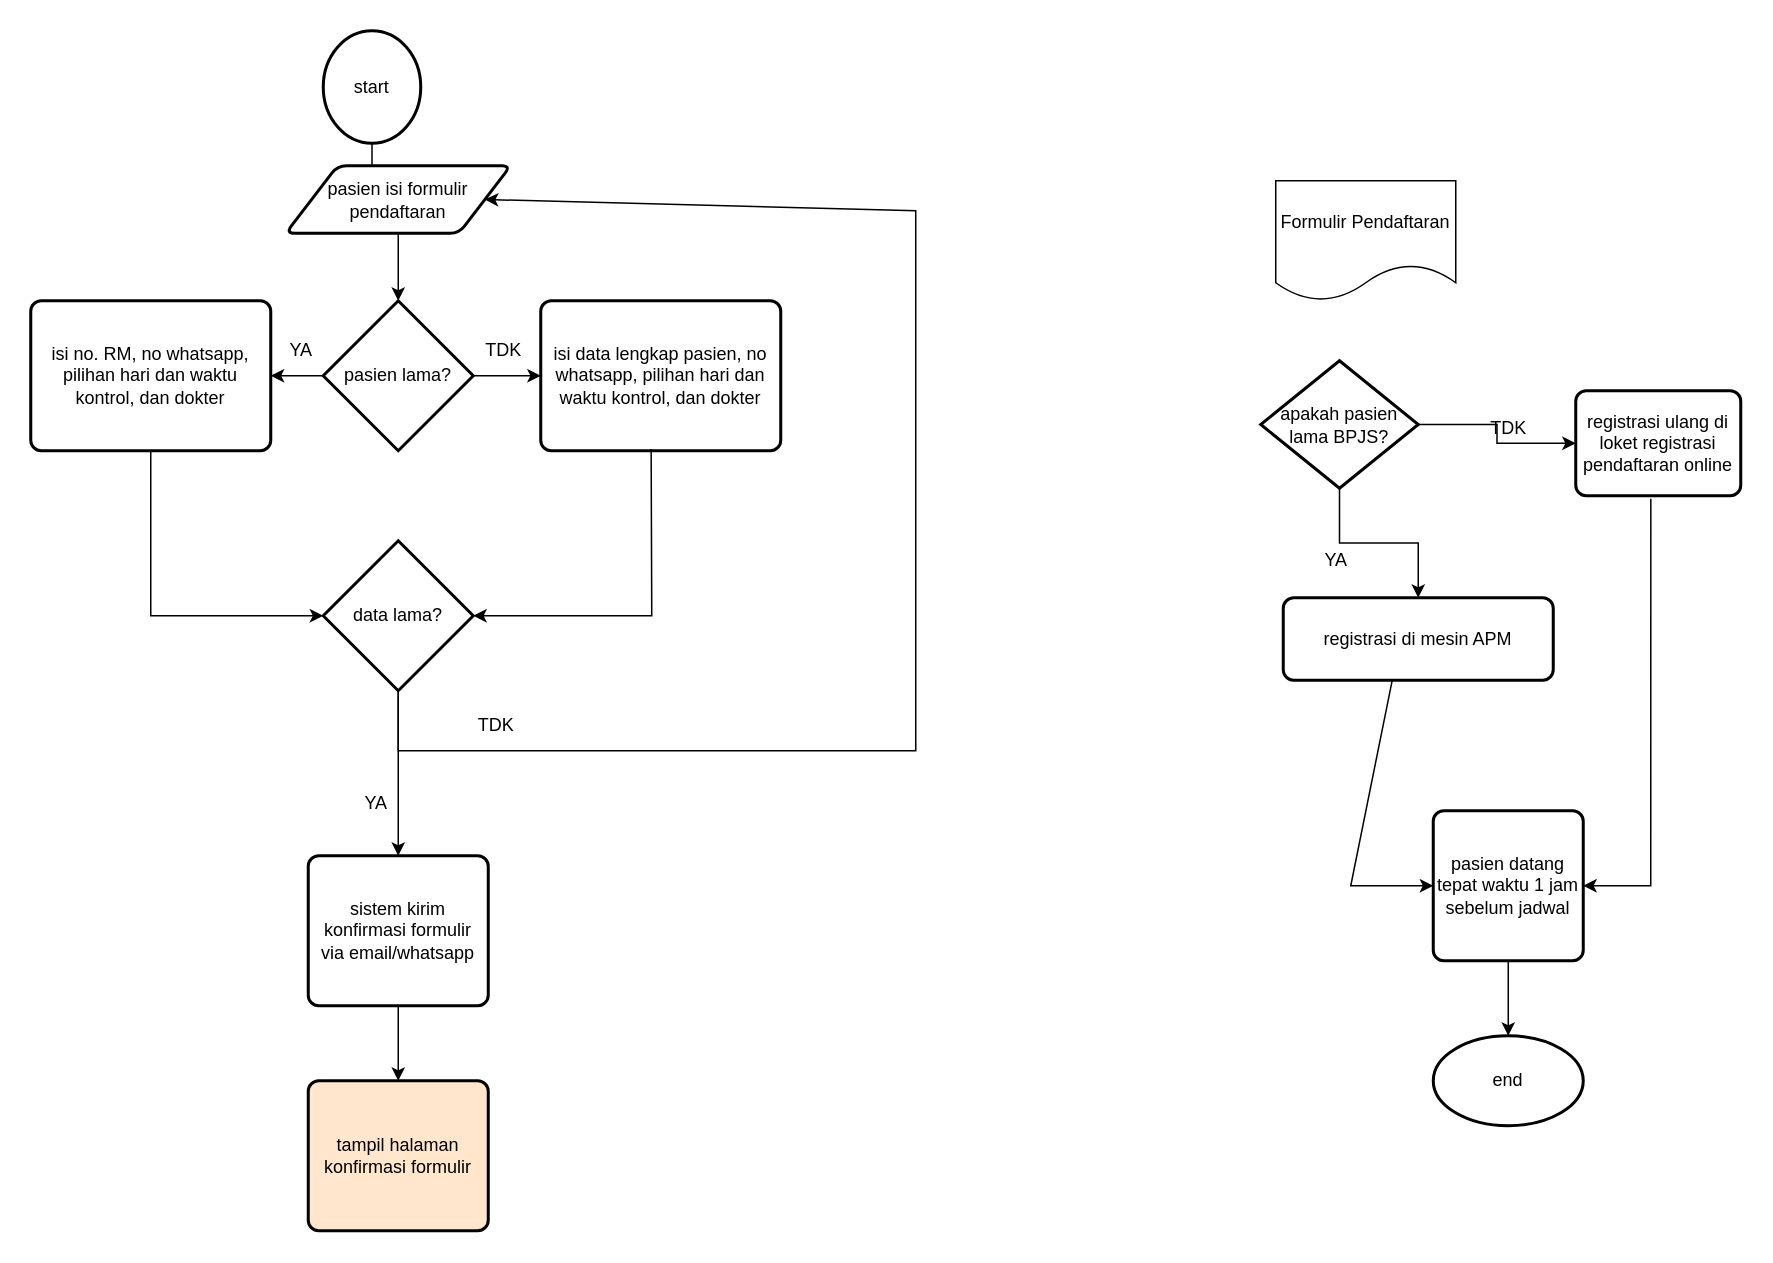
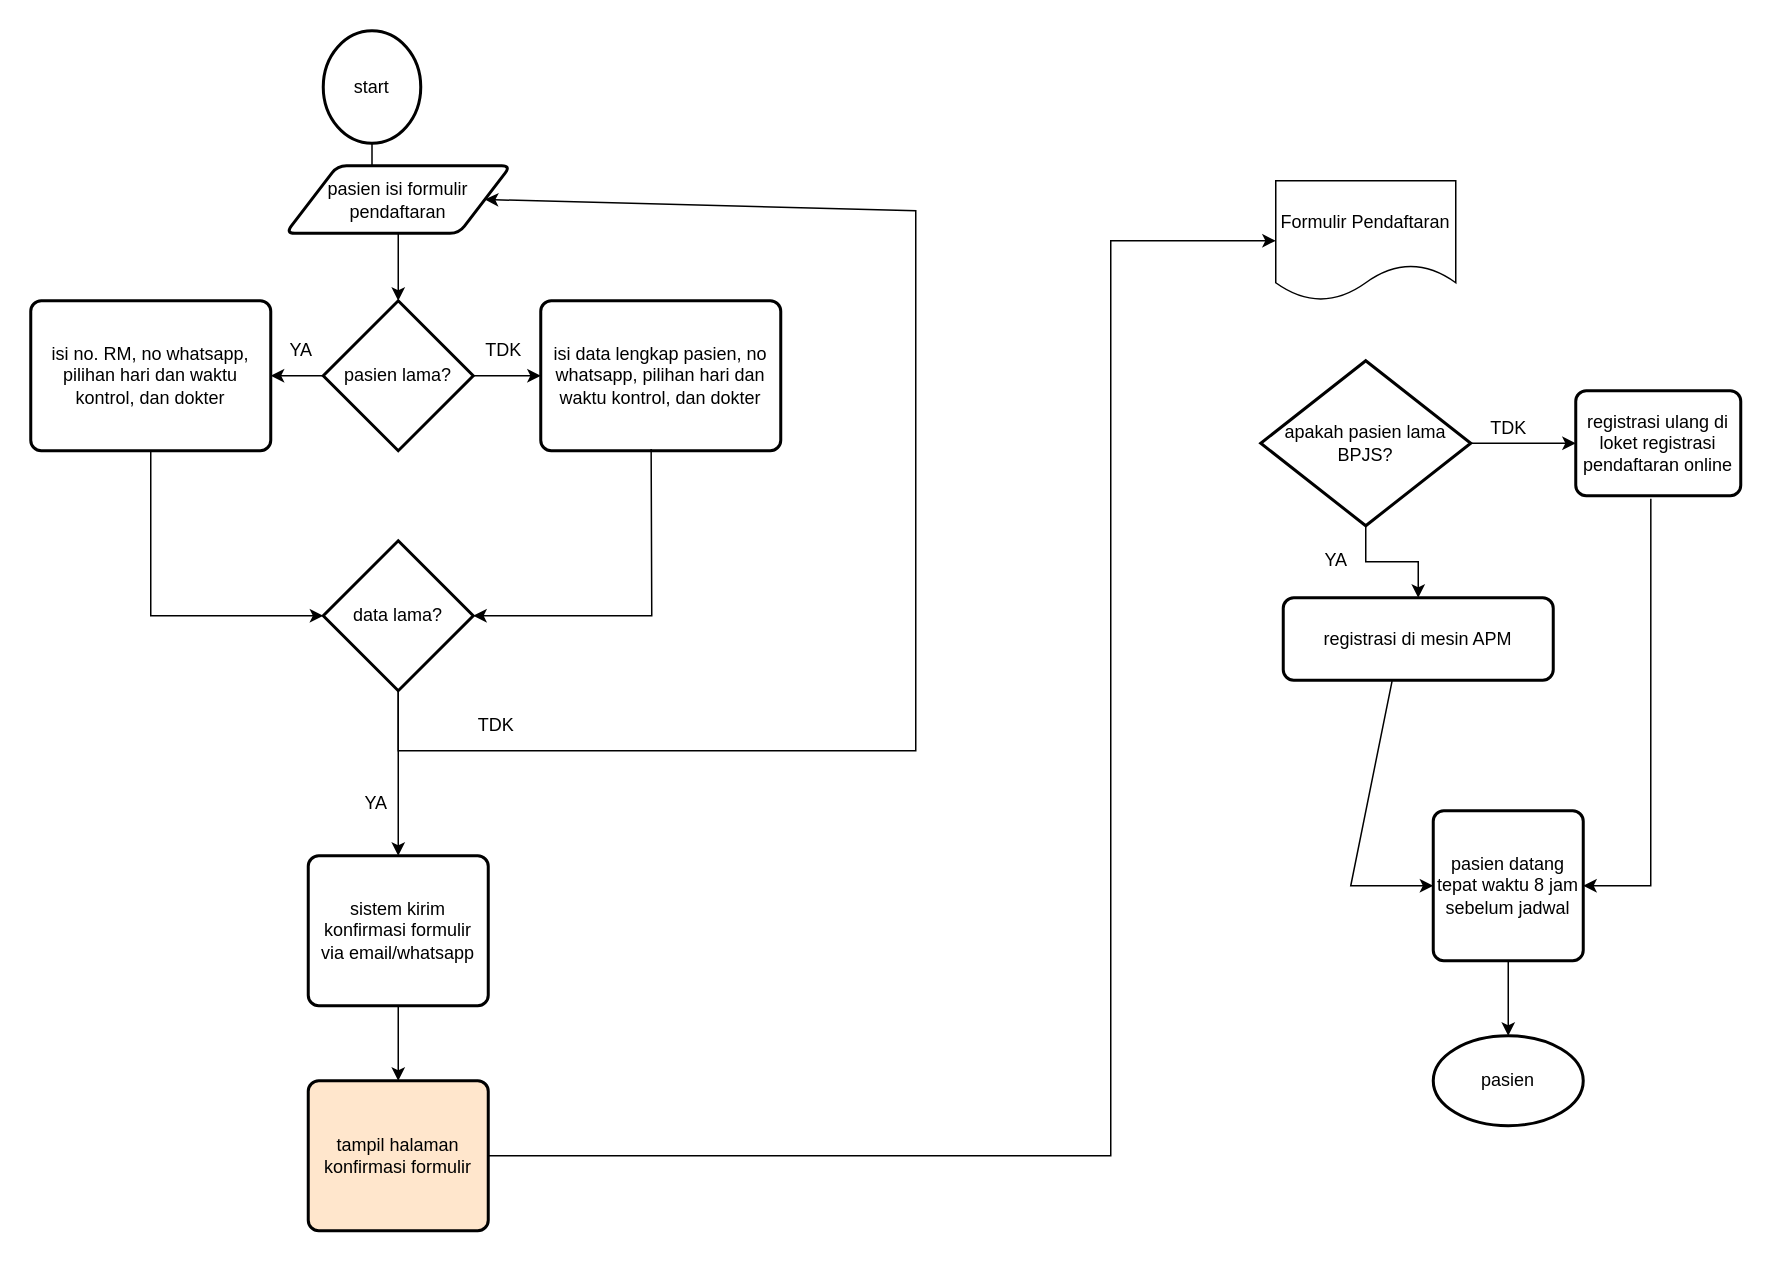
node "apakah pasien lama BPJS?": size 158x128 -> 210x165
node "pasien datang tepat waktu 1 jam sebelum jadwal": label "pasien datang tepat waktu 1 jam sebelum jadwal" -> "pasien datang tepat waktu 8 jam sebelum jadwal"
edge "tampil halaman konfirmasi formulir" -> "Formulir Pendaftaran": added
node "end": label "end" -> "pasien"
